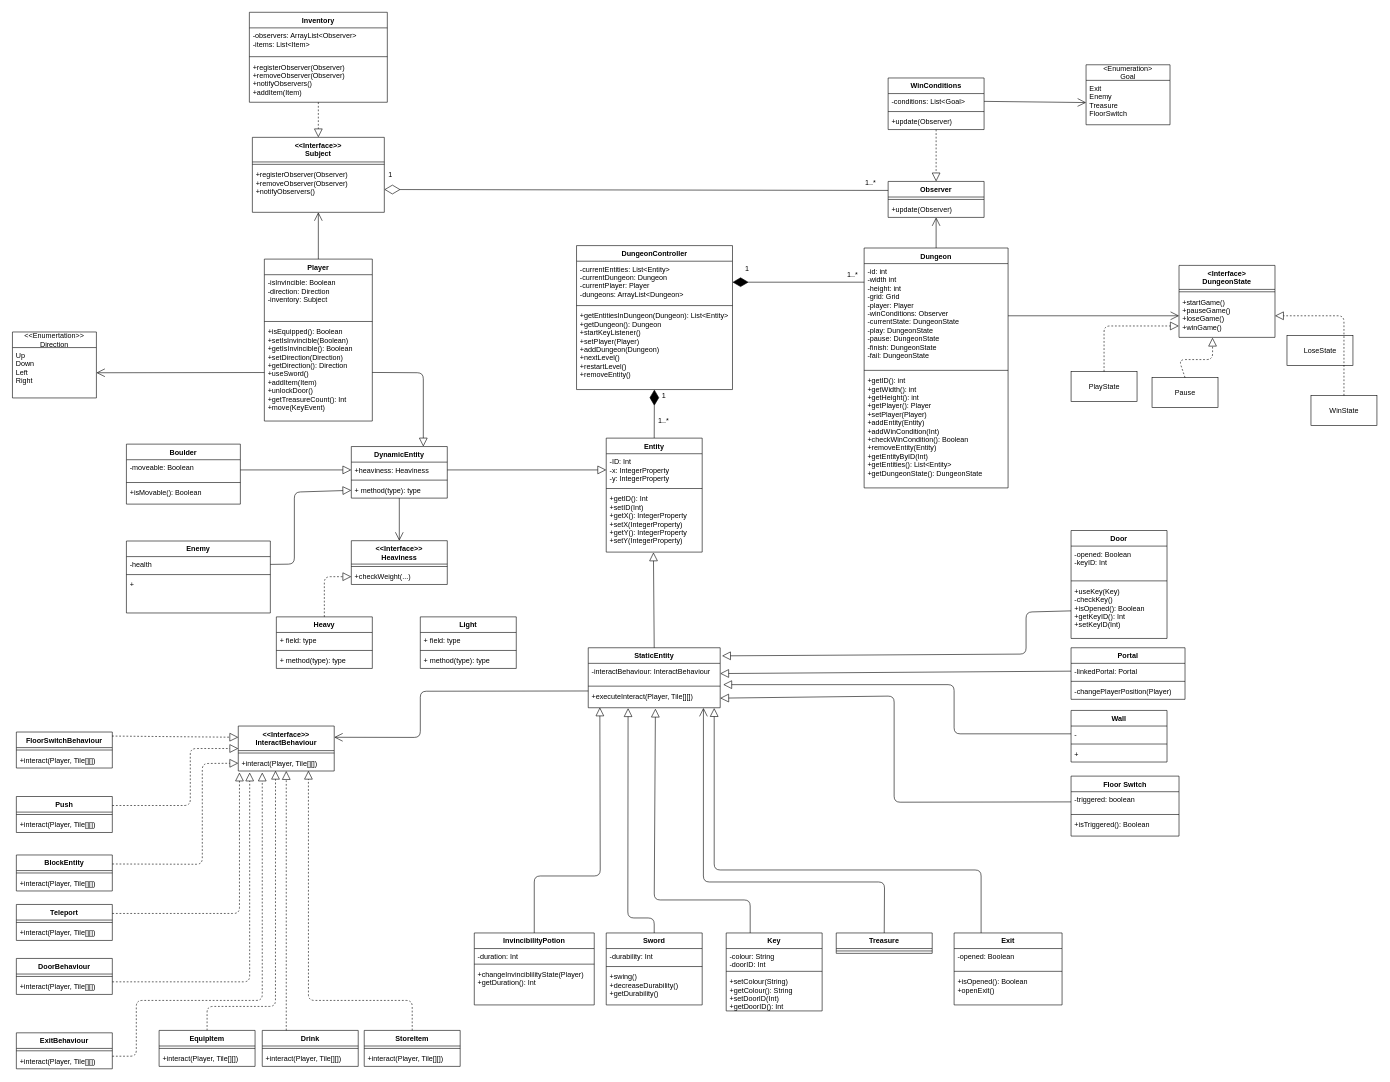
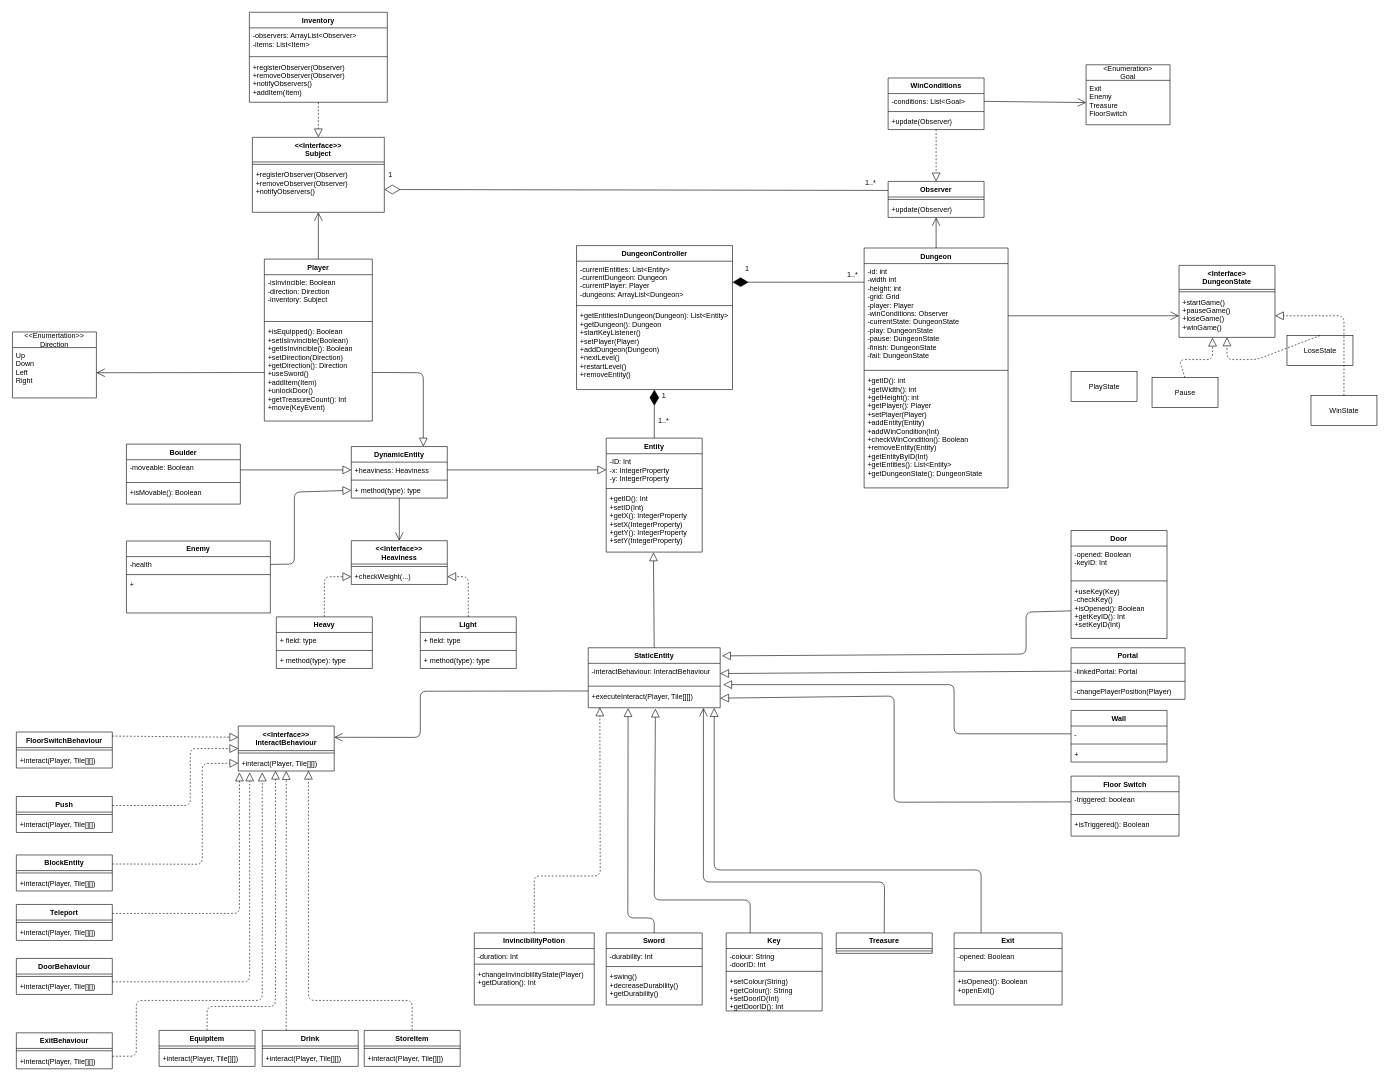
edge "PlayState" -> "+startGame() +pauseGame() +loseGame() +winGame()": removed
edge "LoseState" -> "+startGame() +pauseGame() +loseGame() +winGame()": added
edge "Light" -> "+checkWeight(...)": added
edge "InvincibilityPotion" -> "+executeInteract(Player, Tile[][])": style solid -> dashed
